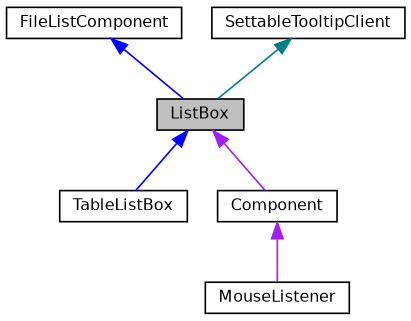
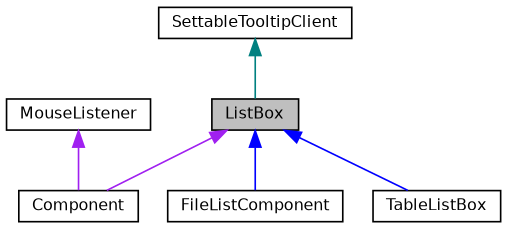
edge "ListBox" -> "FileListComponent": reversed
edge "MouseListener" -> "Component": reversed
